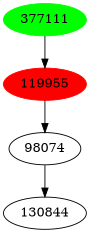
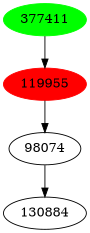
node "377111": label "377111" -> "377411"
node "130844": label "130844" -> "130884"
